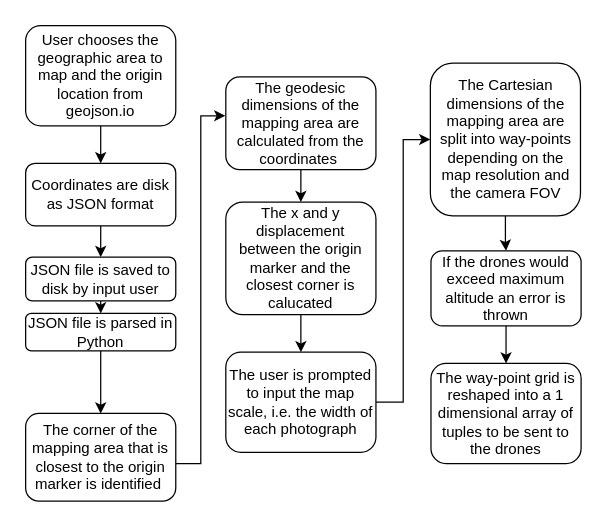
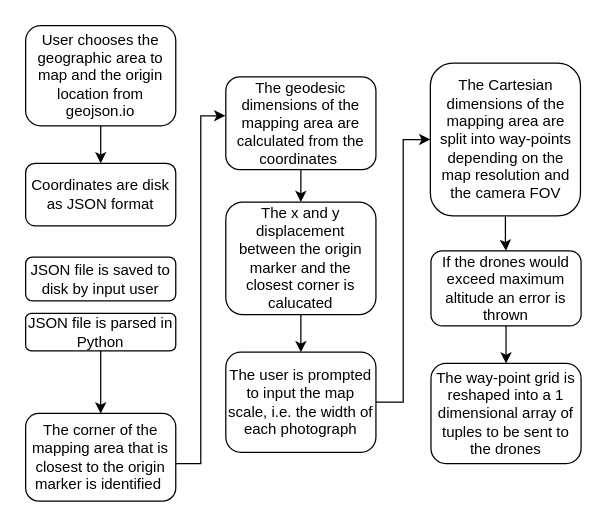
edge "Coordinates are disk as JSON format" -> "JSON file is saved to disk by input user": removed
edge "JSON file is saved to disk by input user" -> "JSON file is parsed in Python": removed
